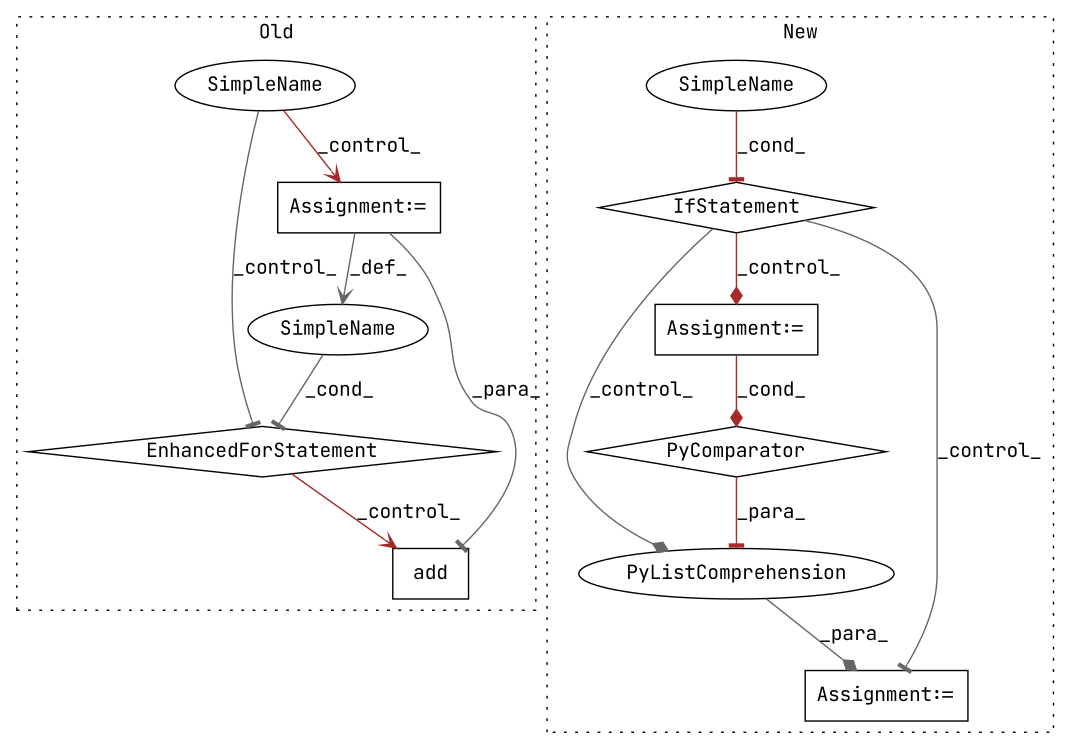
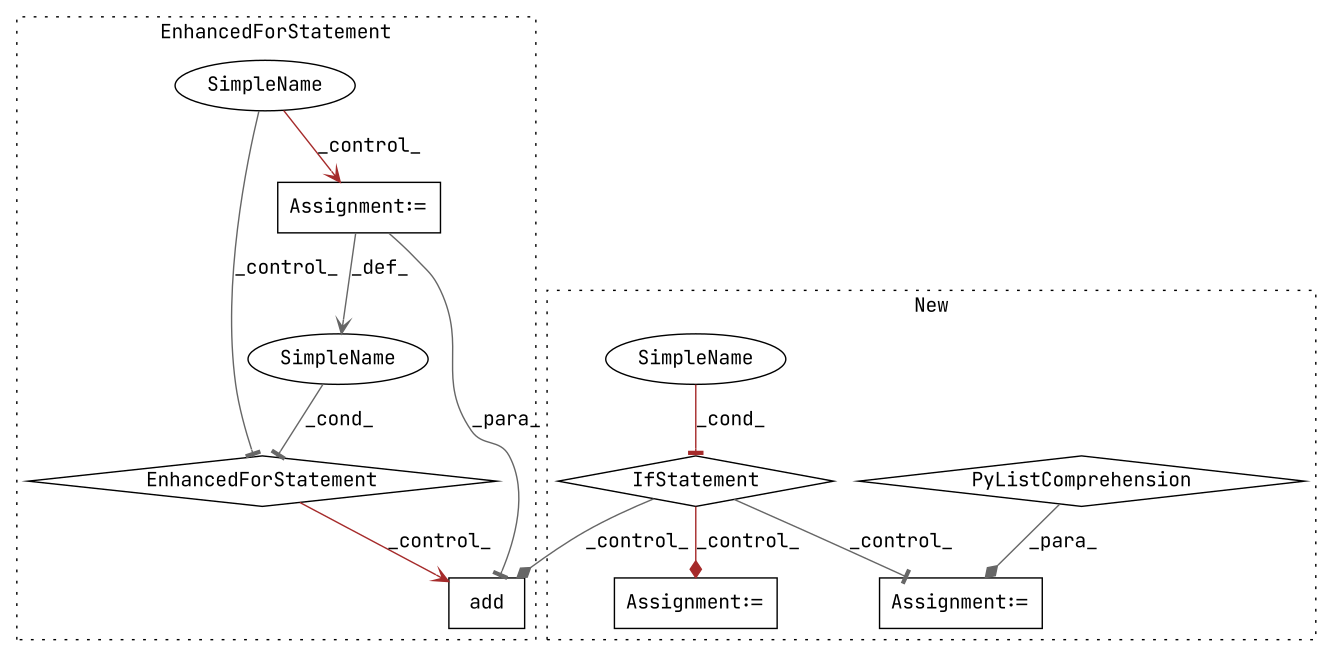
cluster "Old": label "Old" -> "EnhancedForStatement"
edge "IfStatement" -> "PyListComprehension": now "IfStatement" -> "add"
node "PyComparator": removed
node "PyListComprehension": shape ellipse -> diamond
